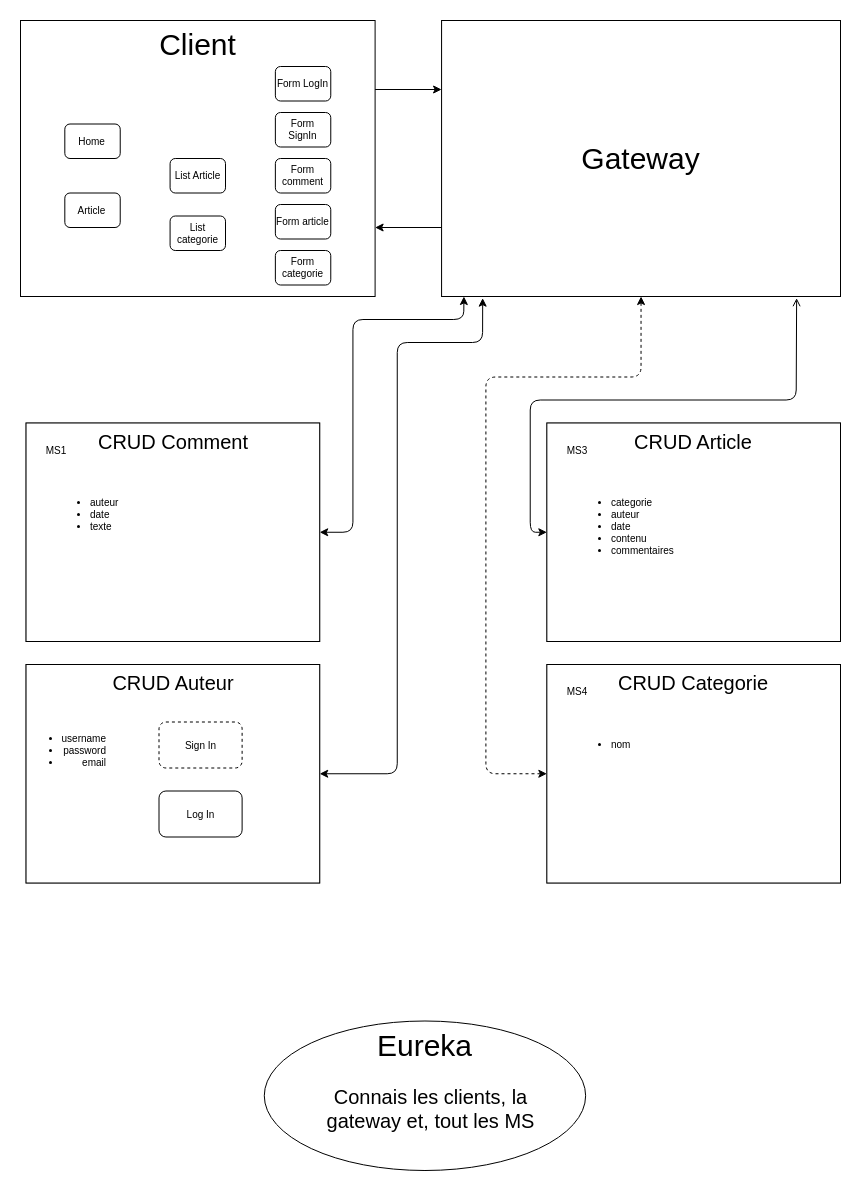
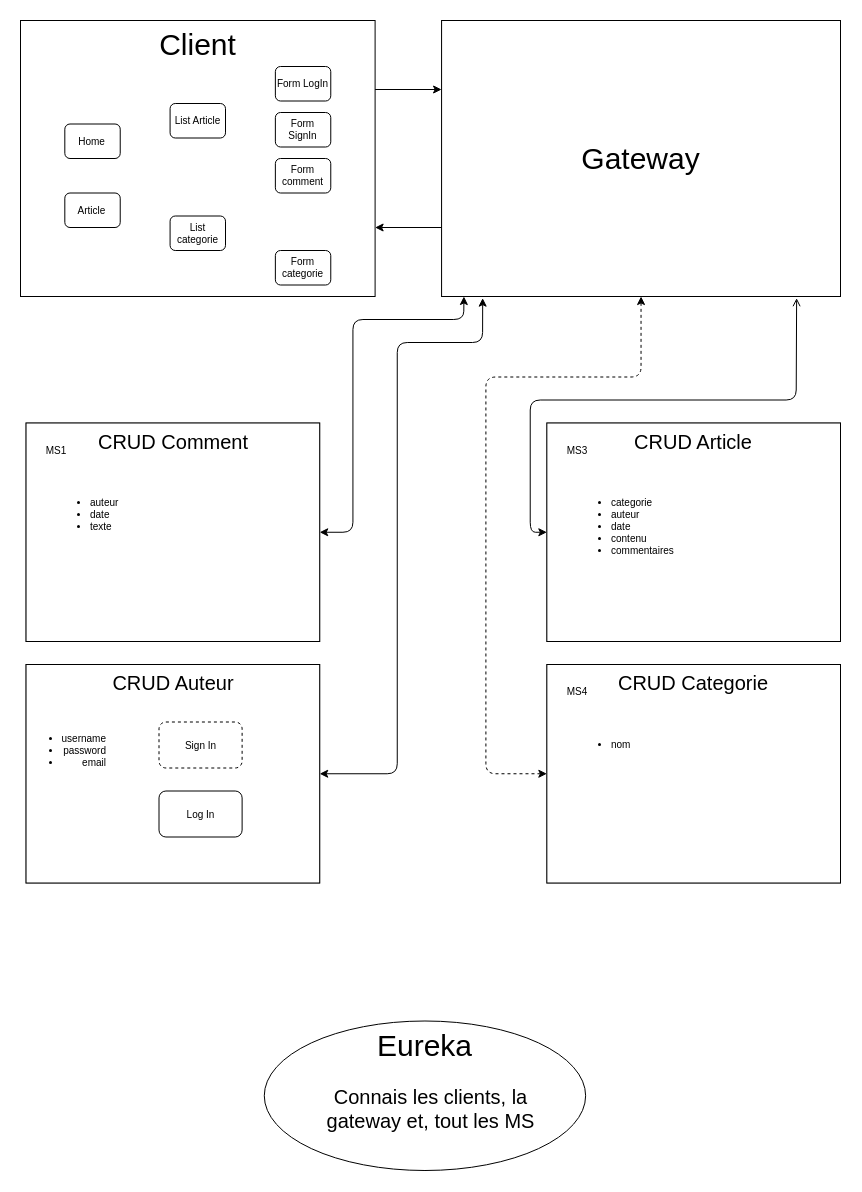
node "List Article": moved (198, 176) -> (198, 121)
node "Form article": removed
